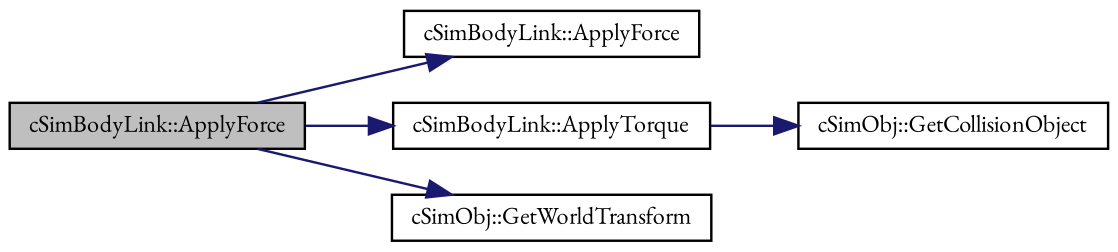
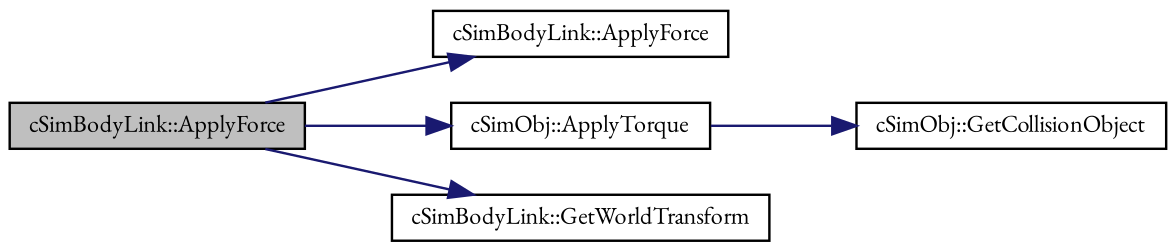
node "cSimBodyLink::ApplyTorque": label "cSimBodyLink::ApplyTorque" -> "cSimObj::ApplyTorque"
node "cSimObj::GetWorldTransform": label "cSimObj::GetWorldTransform" -> "cSimBodyLink::GetWorldTransform"
